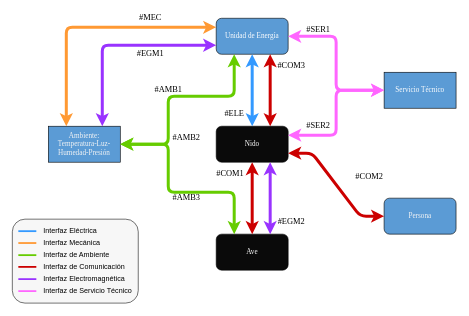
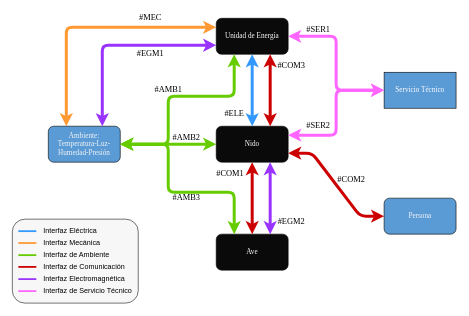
node "Unidad de Energía": fillcolor #5b9bd5 -> #0a0a0a
node "Ambiente: Temperatura-Luz-Humedad-Presión": shape rectangle -> rounded rectangle
edge "Ambiente: Temperatura-Luz-Humedad-Presión" -- "Nido": added
node "#COM2": moved (369, 177) -> (351, 180)
